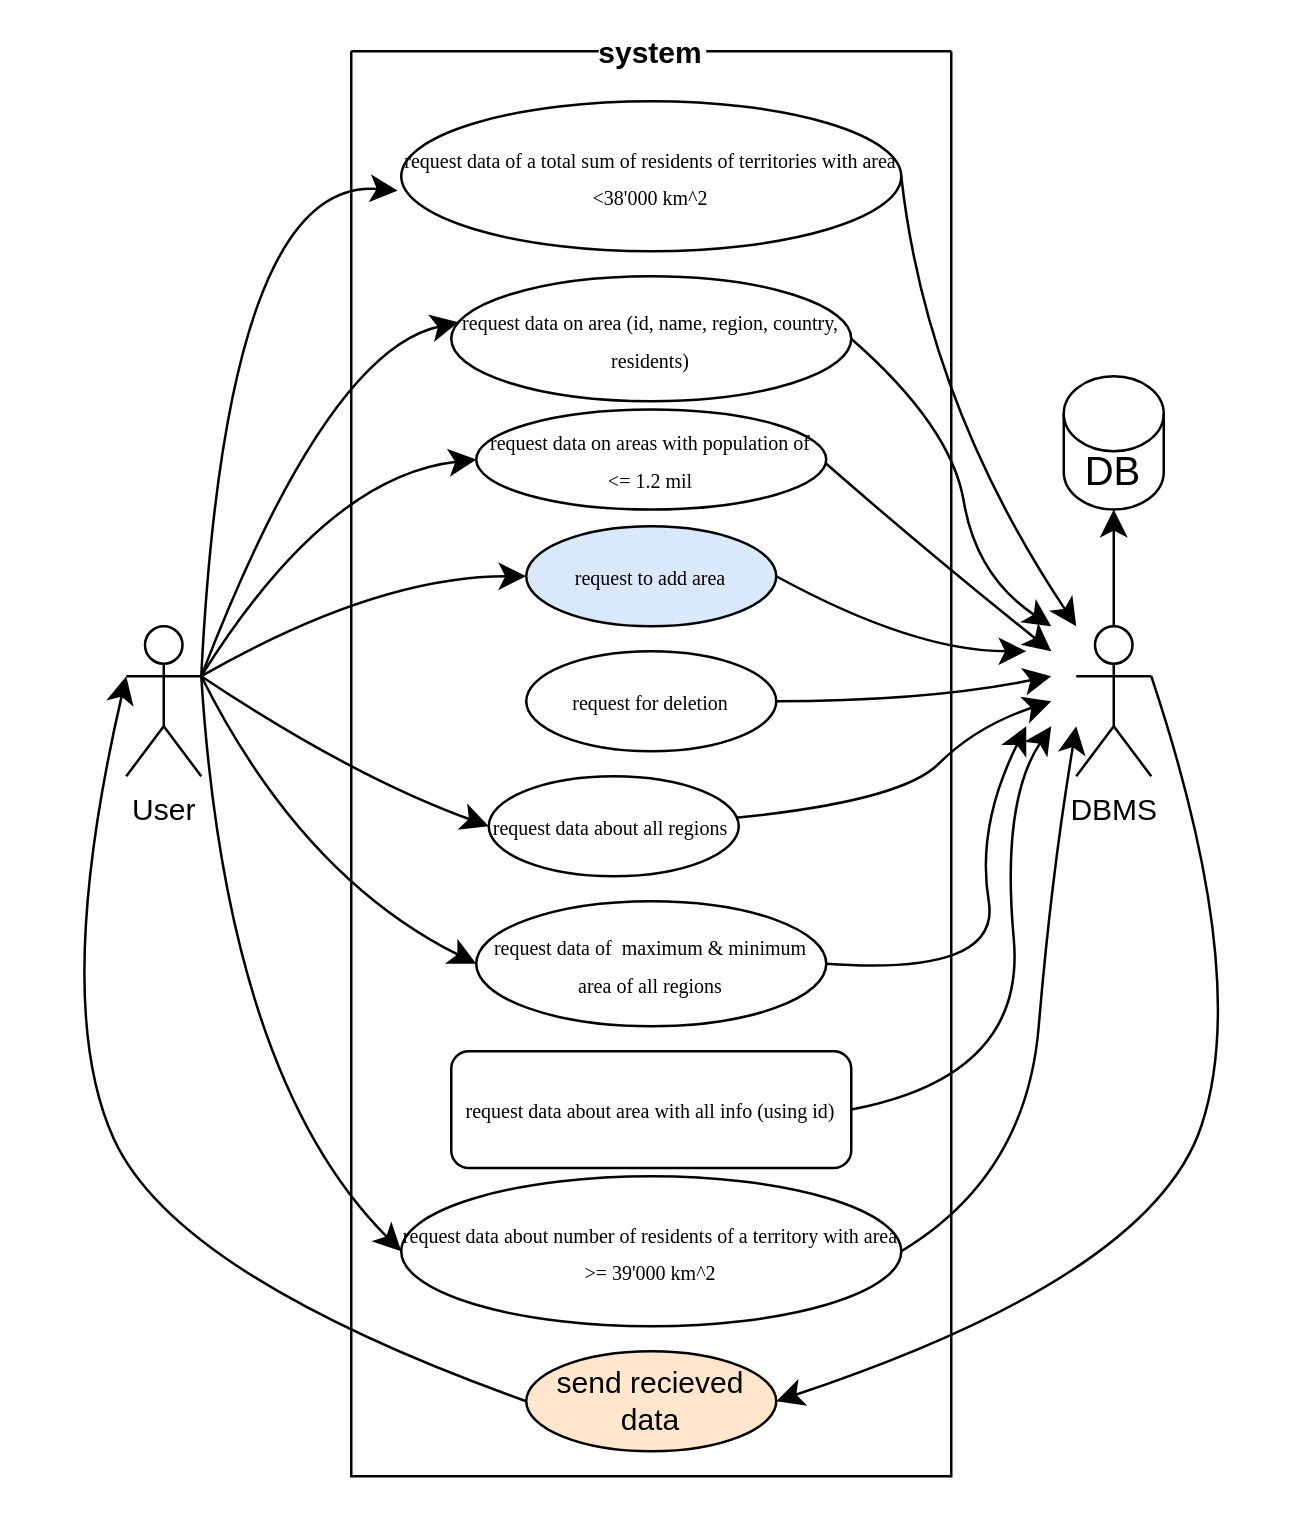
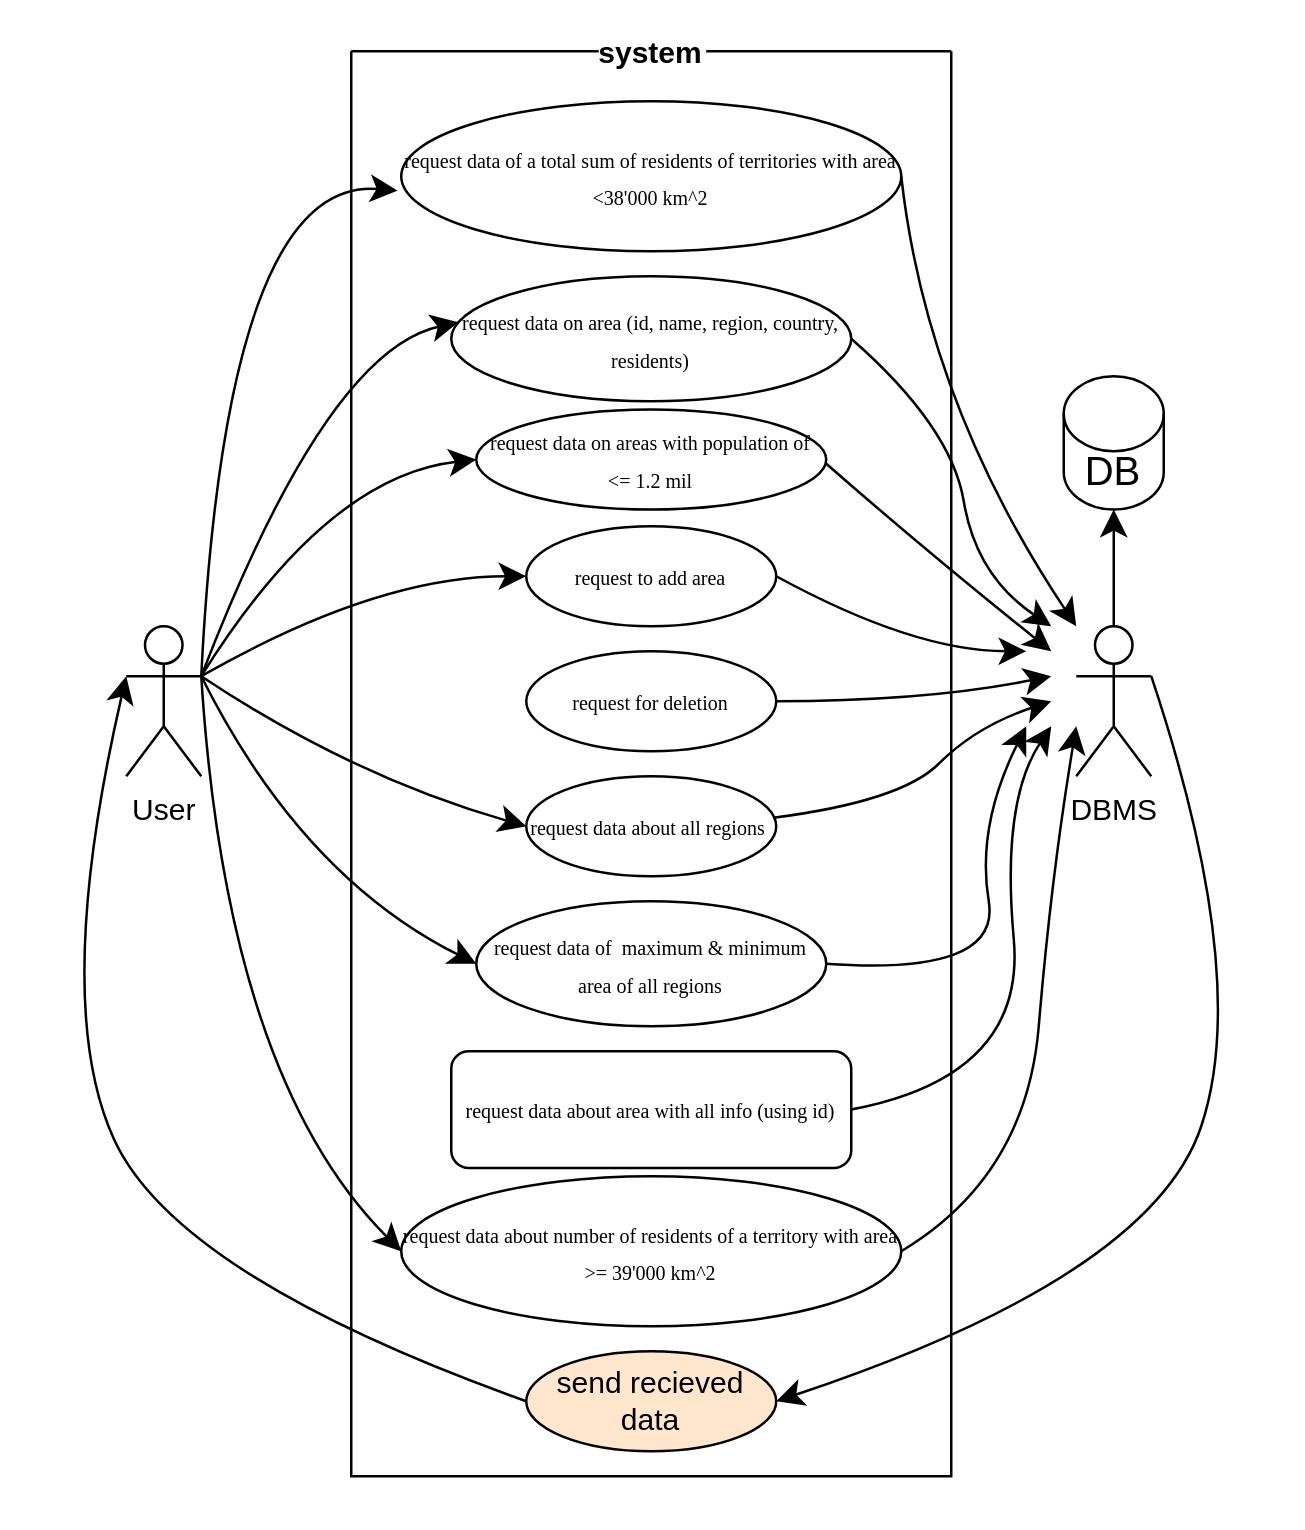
node "request to add area": fillcolor #dae8fc -> #ffffff
node "request data about all regions": moved (614, 826) -> (651, 826)
